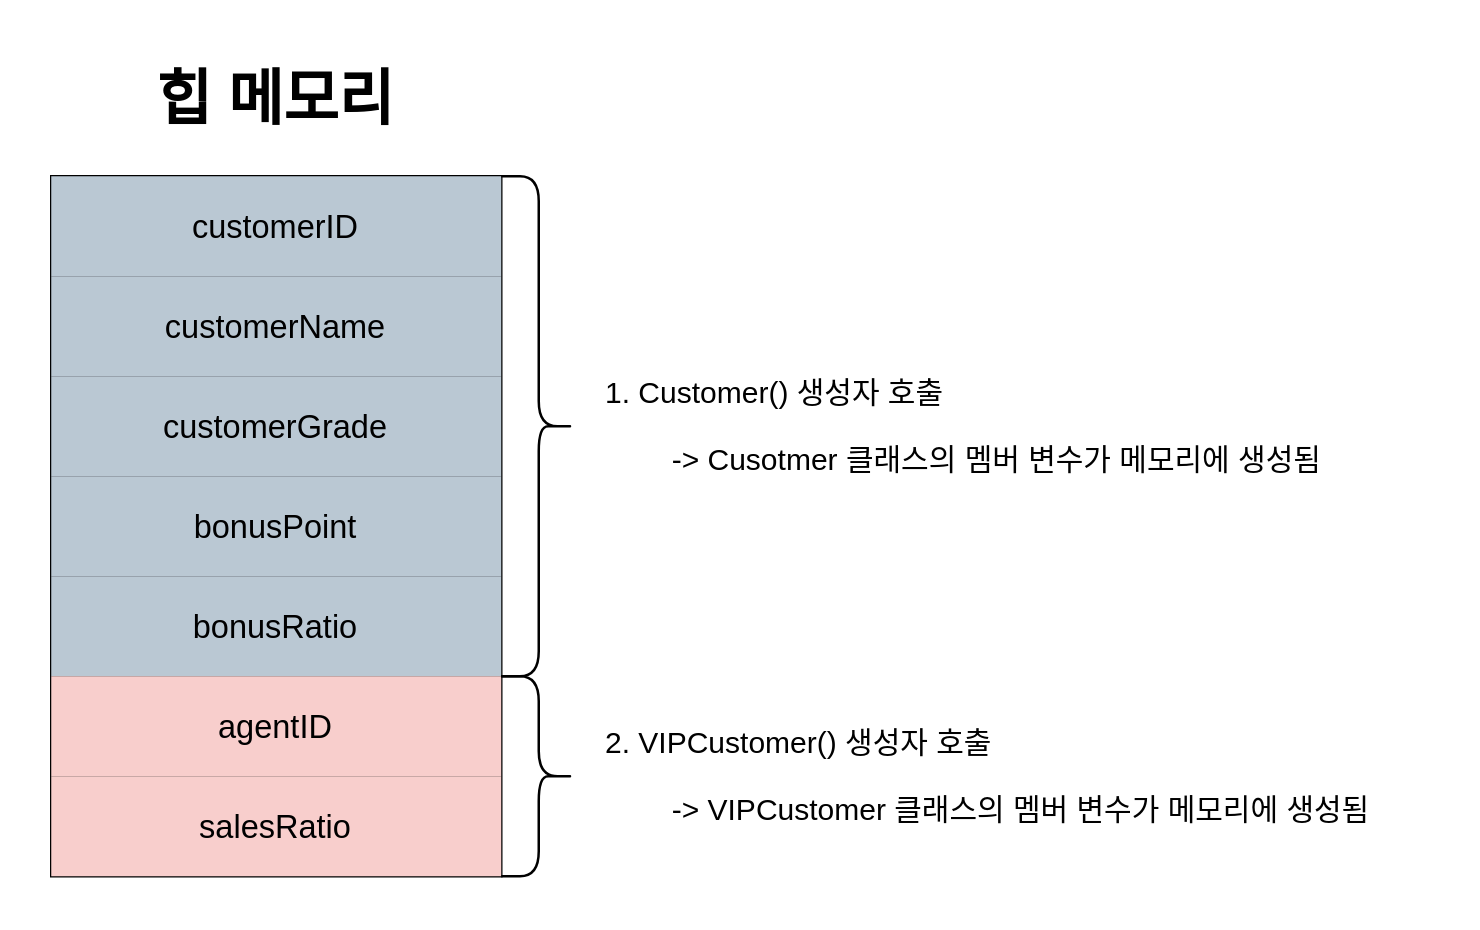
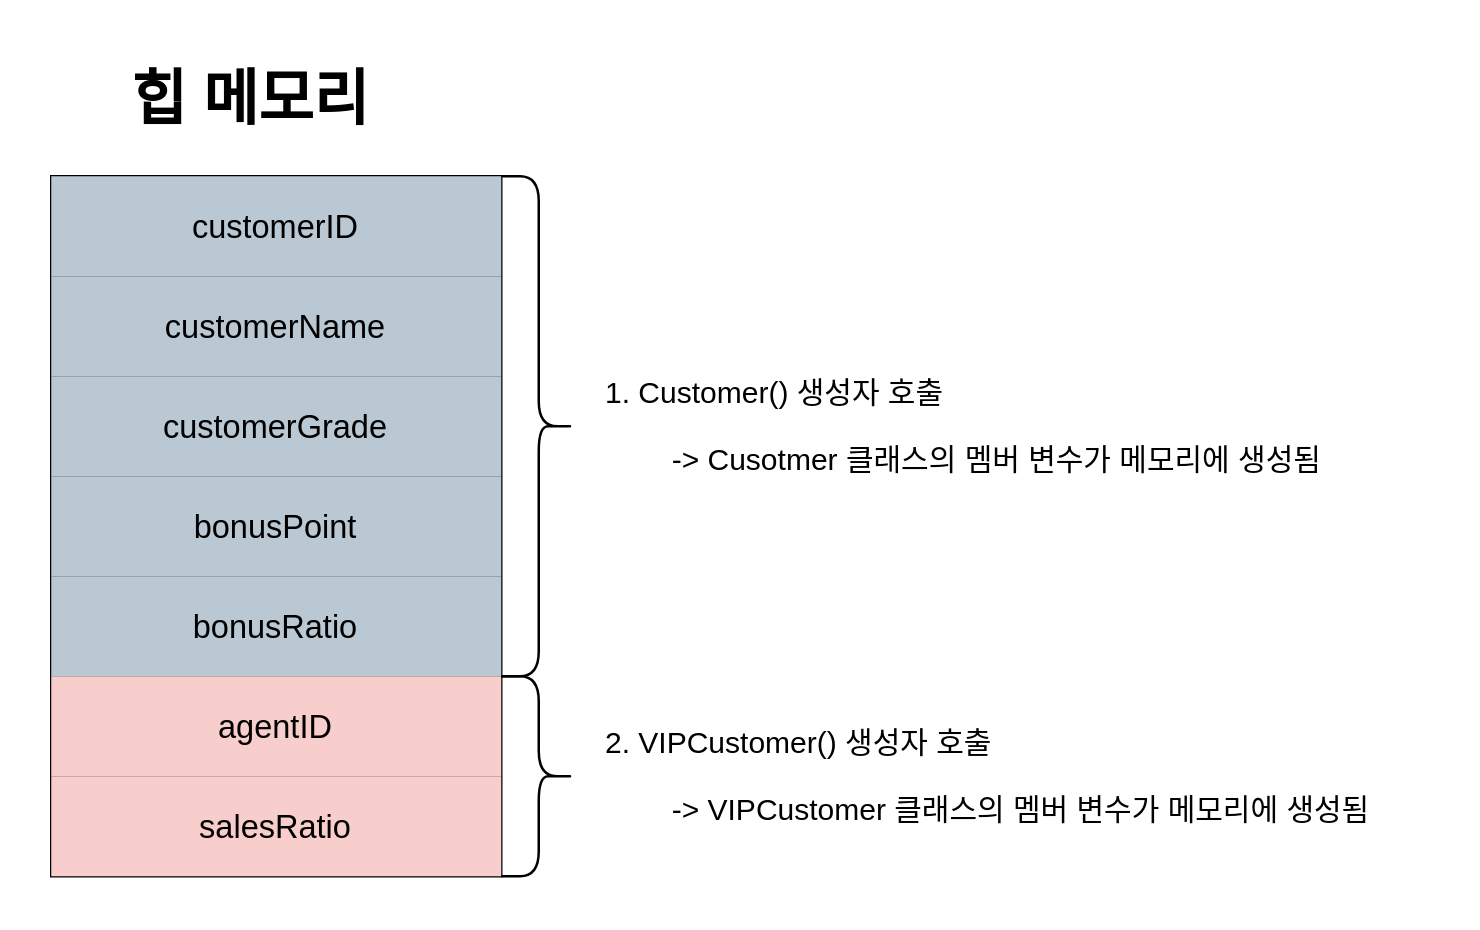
node "힙 메모리": moved (276, 101) -> (251, 101)
